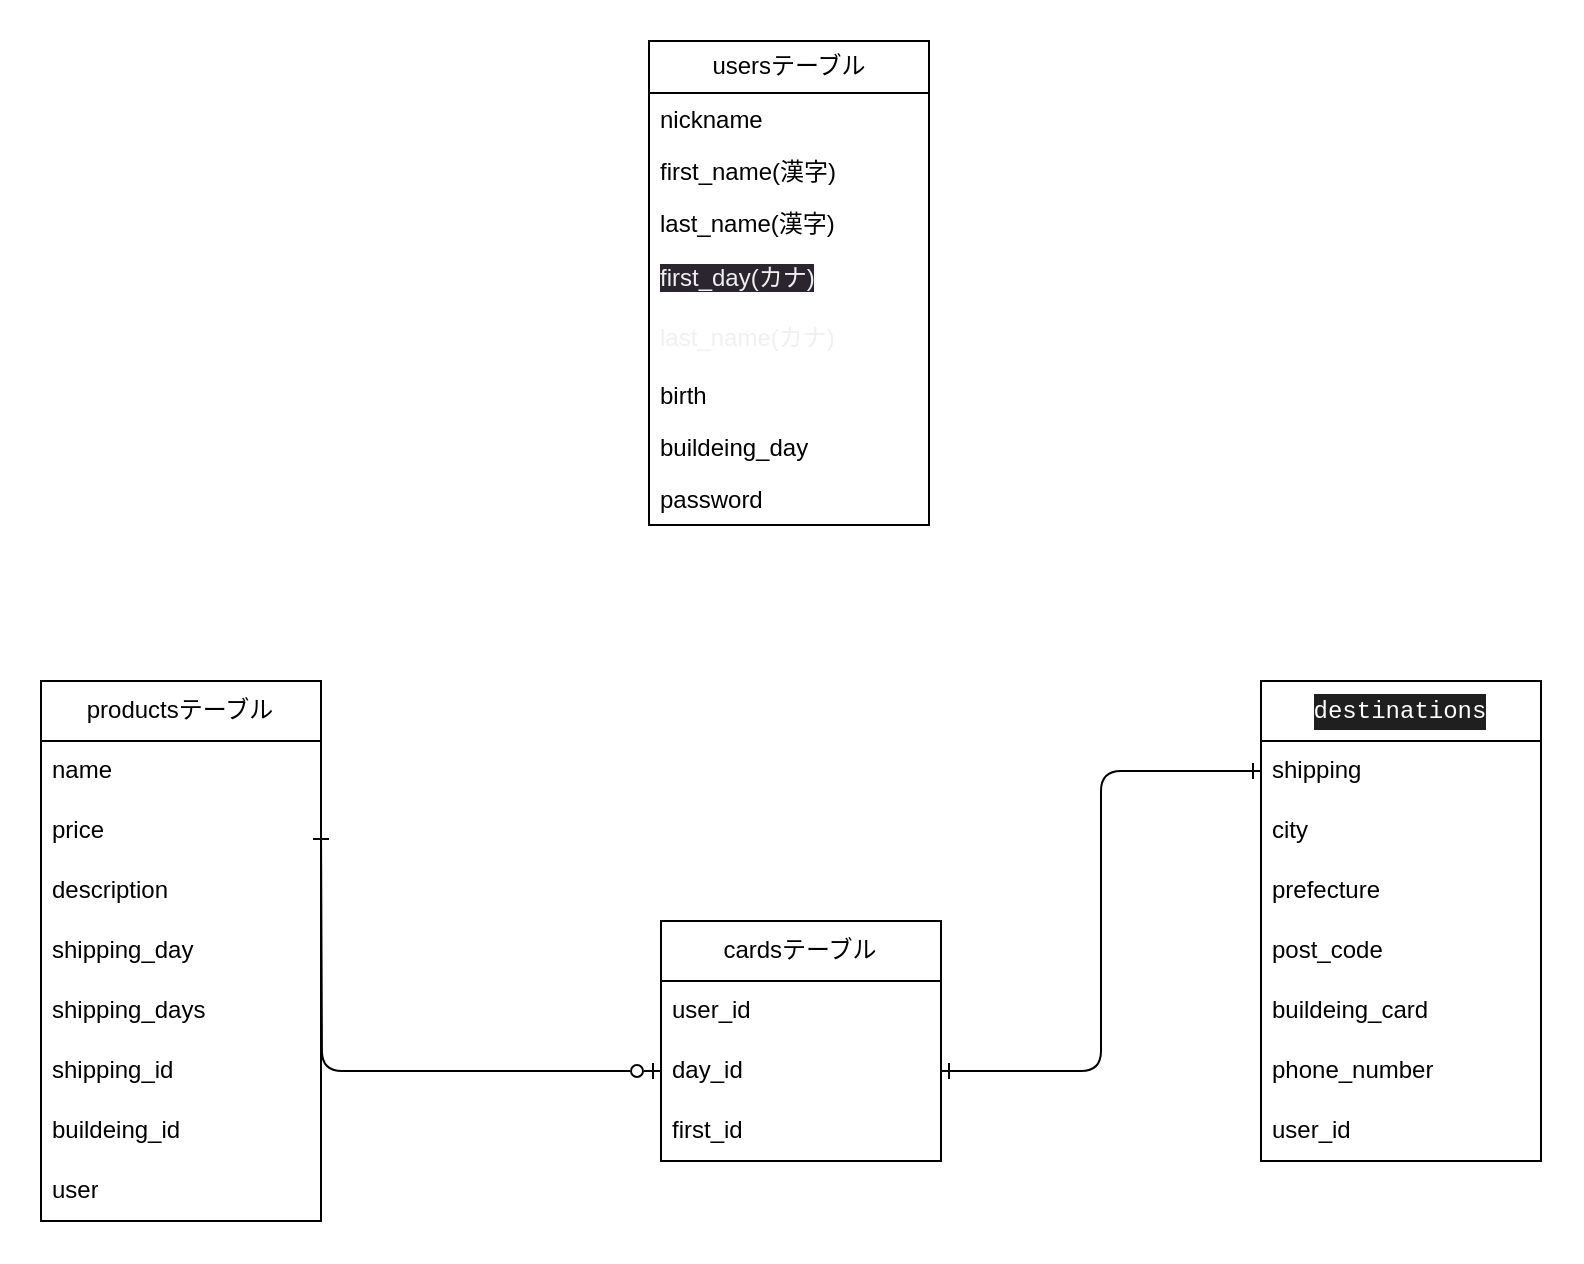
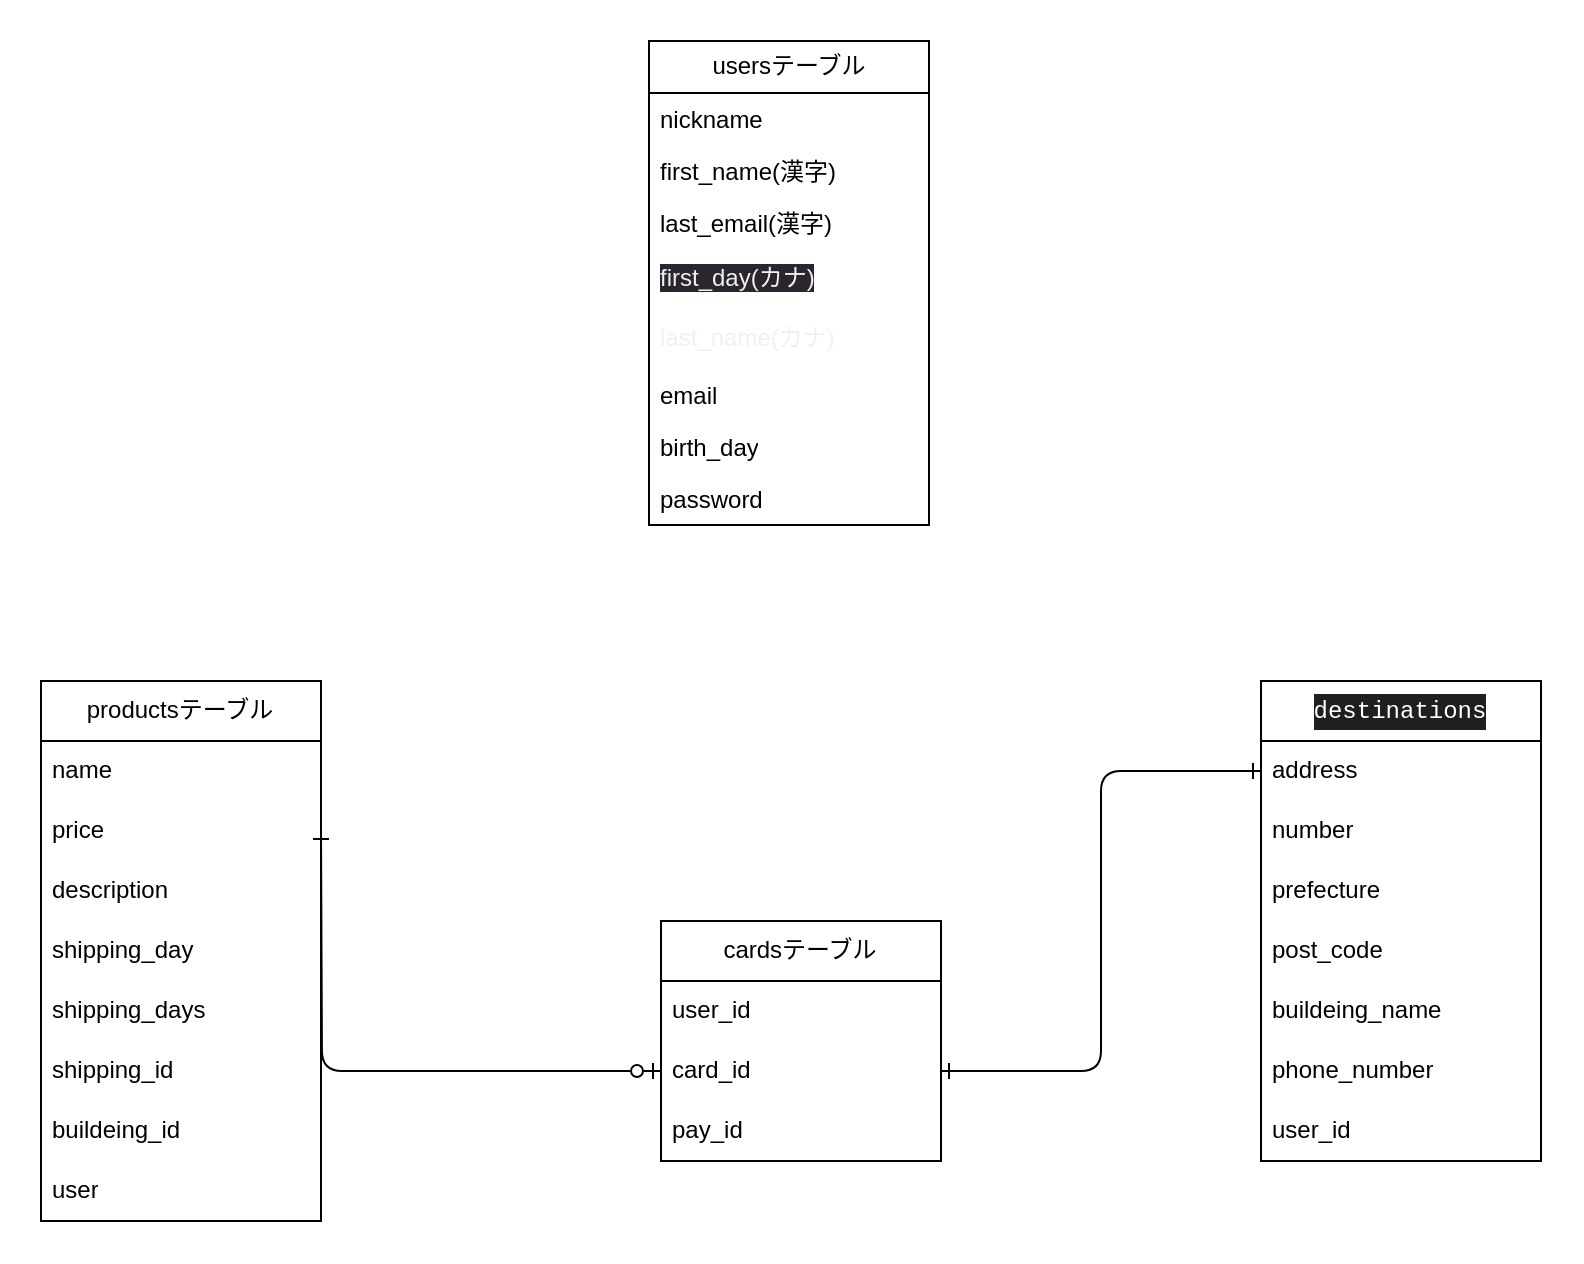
node "last_name(漢字)": label "last_name(漢字)" -> "last_email(漢字)"
node "birth": label "birth" -> "email"
node "buildeing_day": label "buildeing_day" -> "birth_day"
node "shipping": label "shipping" -> "address"
node "city": label "city" -> "number"
node "buildeing_card": label "buildeing_card" -> "buildeing_name"
node "day_id": label "day_id" -> "card_id"
node "first_id": label "first_id" -> "pay_id"
